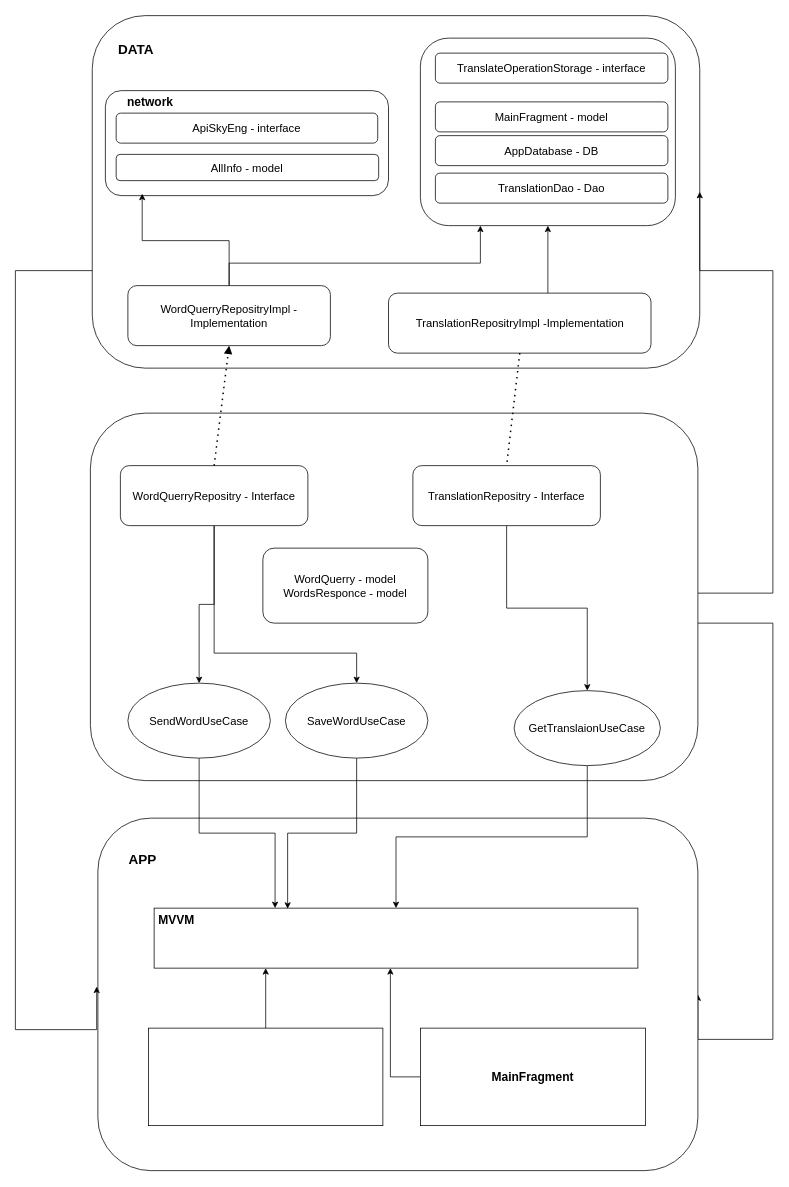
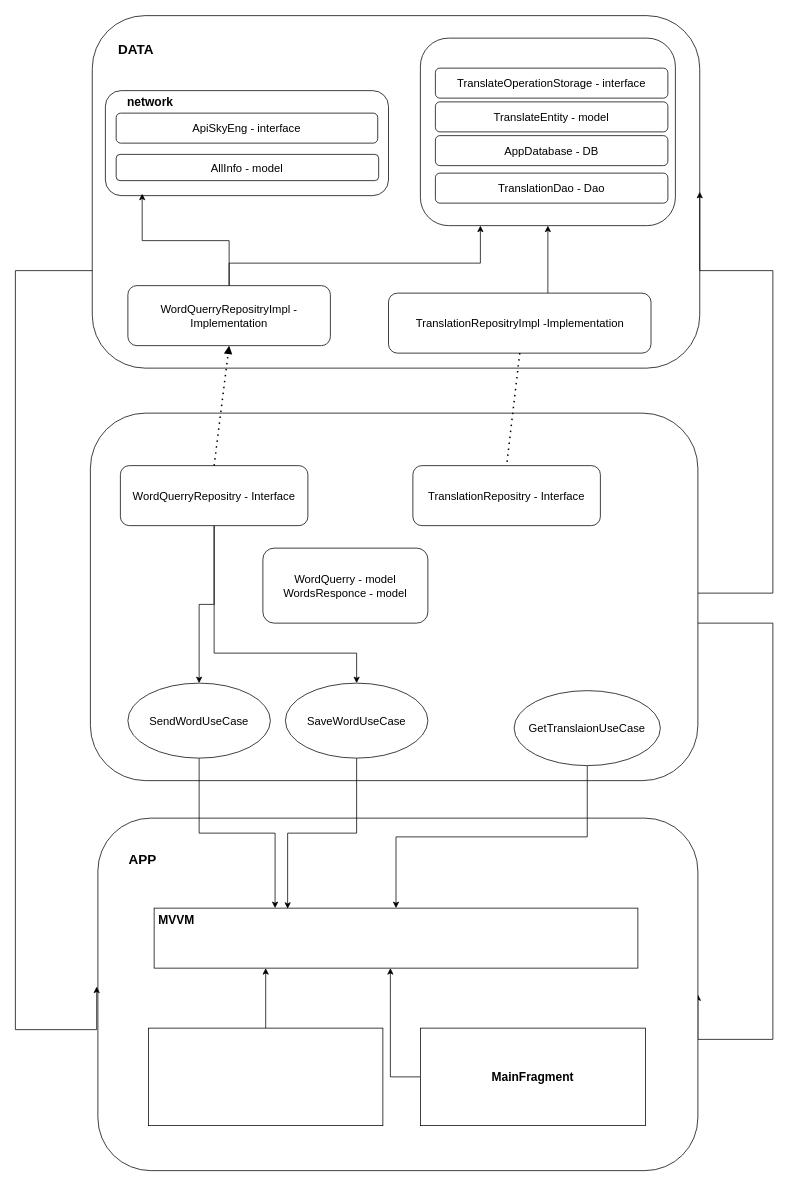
node "TranslateOperationStorage - interface": moved (552, 68) -> (552, 83)
node "MainFragment - model": label "MainFragment - model" -> "TranslateEntity - model"
edge "TranslationRepositry - Interface" -> "GetTranslaionUseCase": removed
